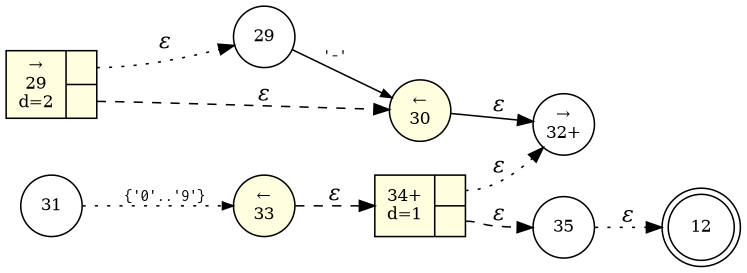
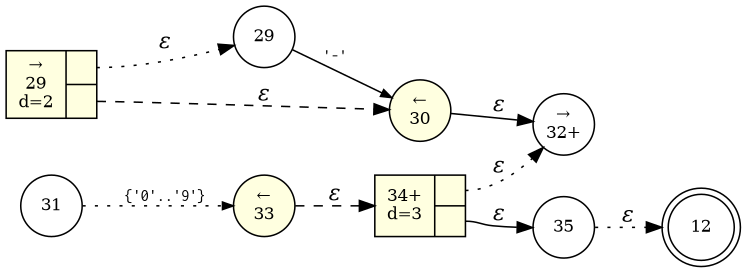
node "34+": text "d=1" -> "d=3"
edge "34+" -> "35": style dashed -> solid
